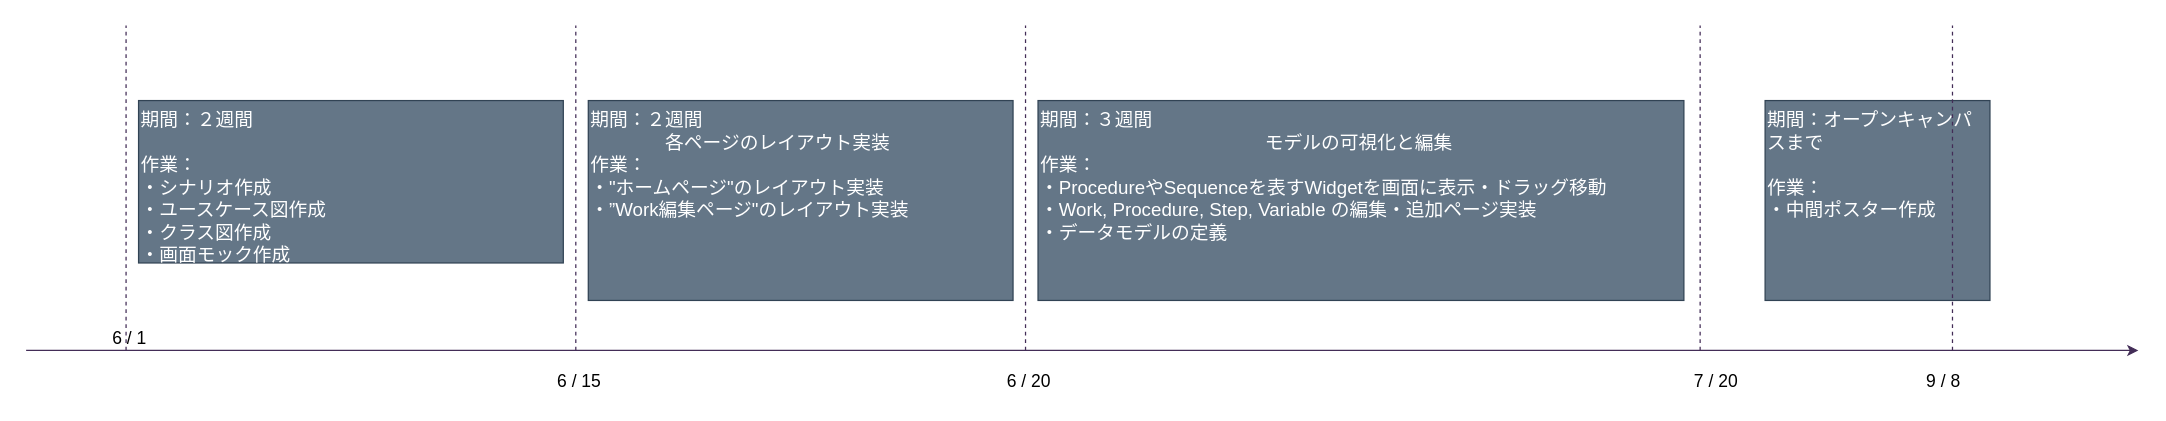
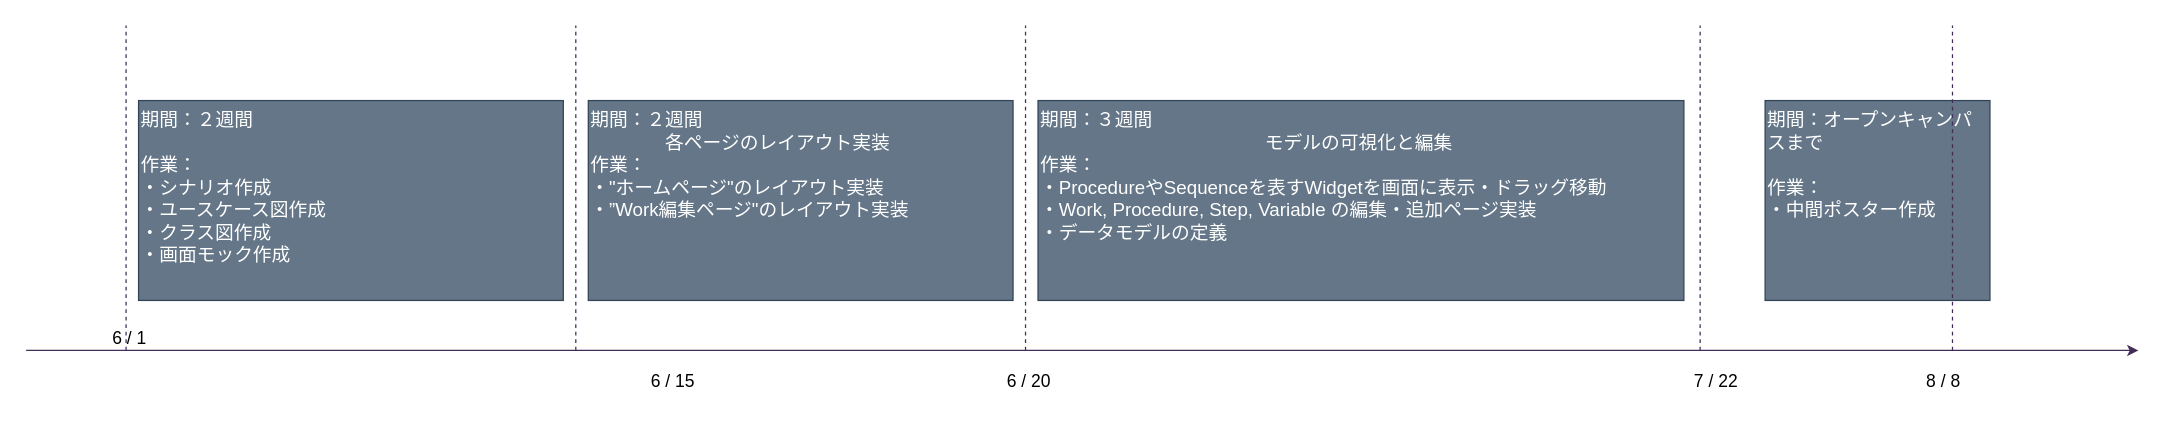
node "期間：２週間 作業： ・シナリオ作成 ・ユースケース図作成 ・クラス図作成 ・画面モック作成": size 425x163 -> 425x200
node "6 / 15": moved (579, 382) -> (673, 382)
node "7 / 20": label "7 / 20" -> "7 / 22"
node "9 / 8": label "9 / 8" -> "8 / 8"
